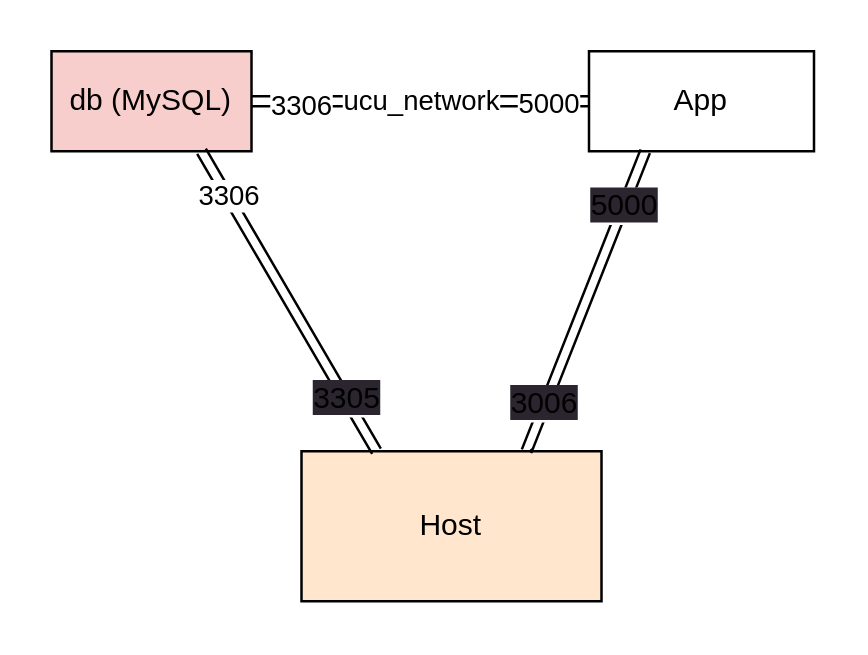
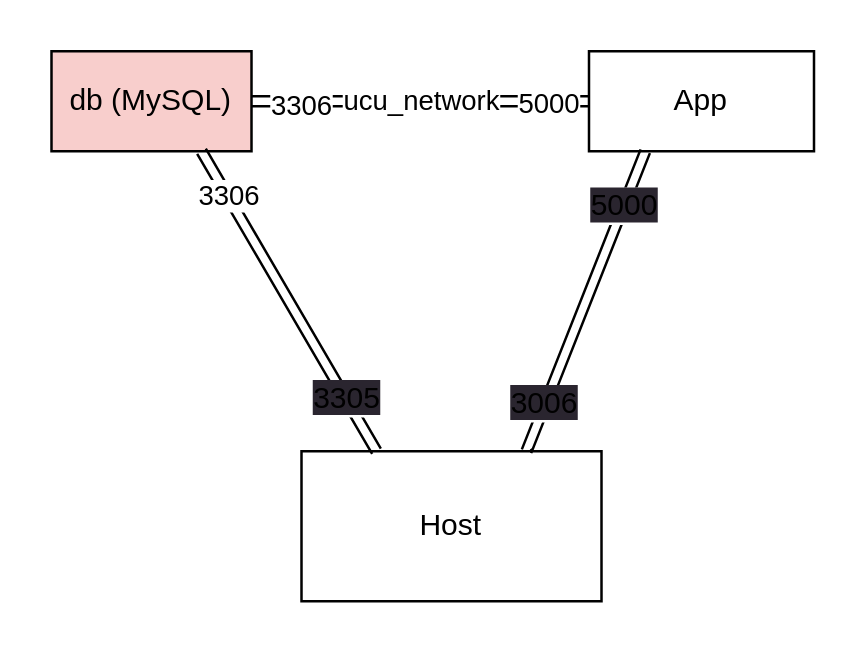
node "Host": fillcolor #ffe6cc -> #ffffff
